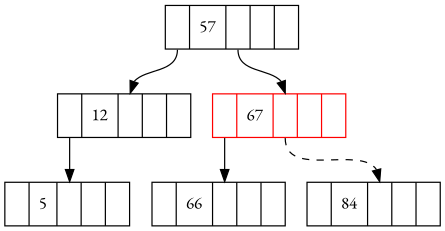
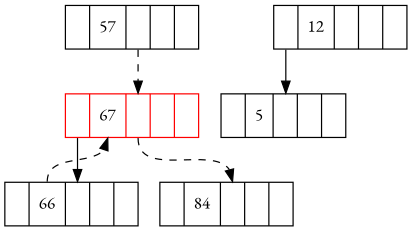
edge "57" -> "12": removed
edge "57" -> "67": style solid -> dashed
edge "66" -> "67": added
